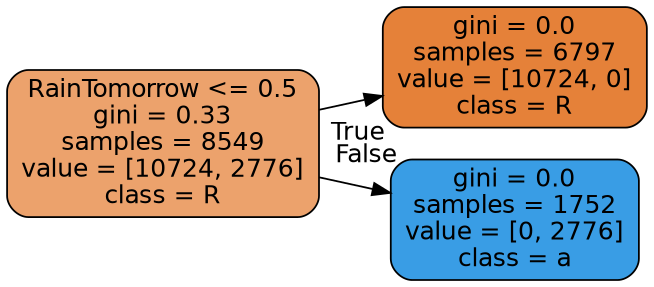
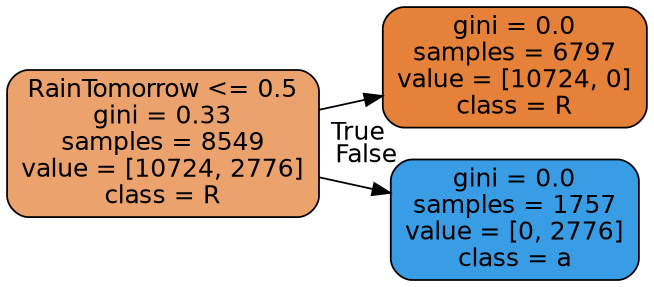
node "gini = 0.0 samples = 1752 value = [0, 2776] class = a": label "gini = 0.0 samples = 1752 value = [0, 2776] class = a" -> "gini = 0.0 samples = 1757 value = [0, 2776] class = a"
